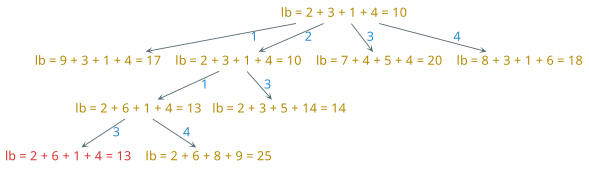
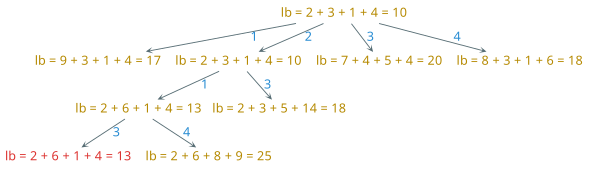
node "lb = 2 + 3 + 5 + 14 = 14": label "lb = 2 + 3 + 5 + 14 = 14" -> "lb = 2 + 3 + 5 + 14 = 18"
